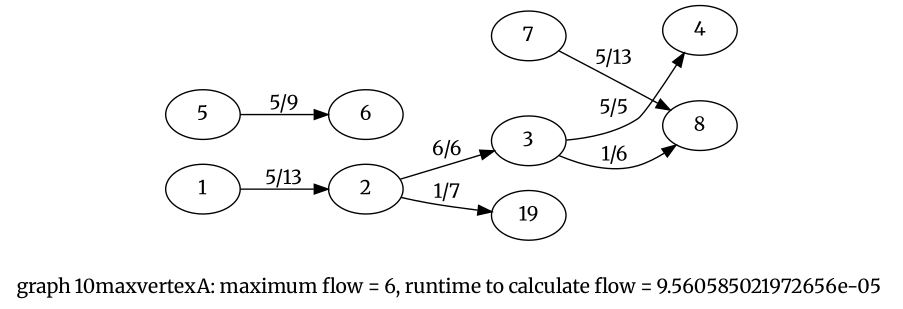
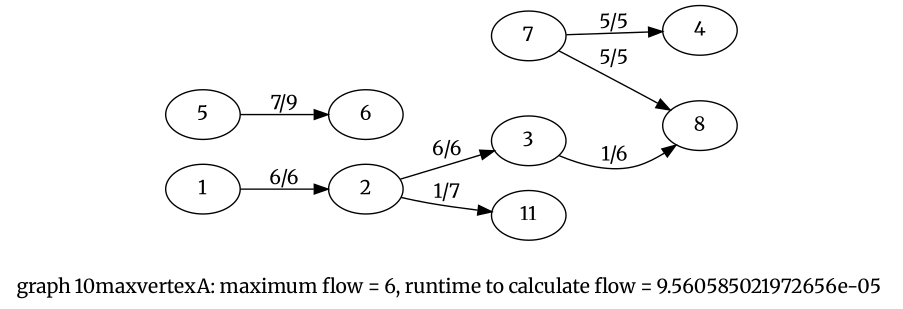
edge "7" -> "8": label " 5/13 " -> " 5/5 "
edge "5" -> "6": label " 5/9 " -> " 7/9 "
edge "3" -> "4": now "7" -> "4"
edge "1" -> "2": label " 5/13 " -> " 6/6 "
node "19": label "19" -> "11"
